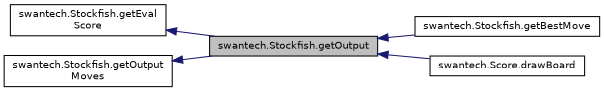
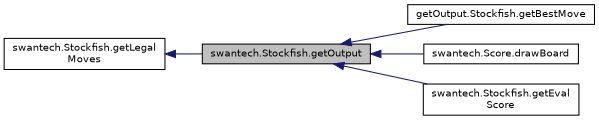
node "swantech.Stockfish.getBestMove": label "swantech.Stockfish.getBestMove" -> "getOutput.Stockfish.getBestMove"
edge "swantech.Stockfish.getOutput" -> "swantech.Stockfish.getEval Score": reversed
node "swantech.Stockfish.getOutput Moves": label "swantech.Stockfish.getOutput Moves" -> "swantech.Stockfish.getLegal Moves"
